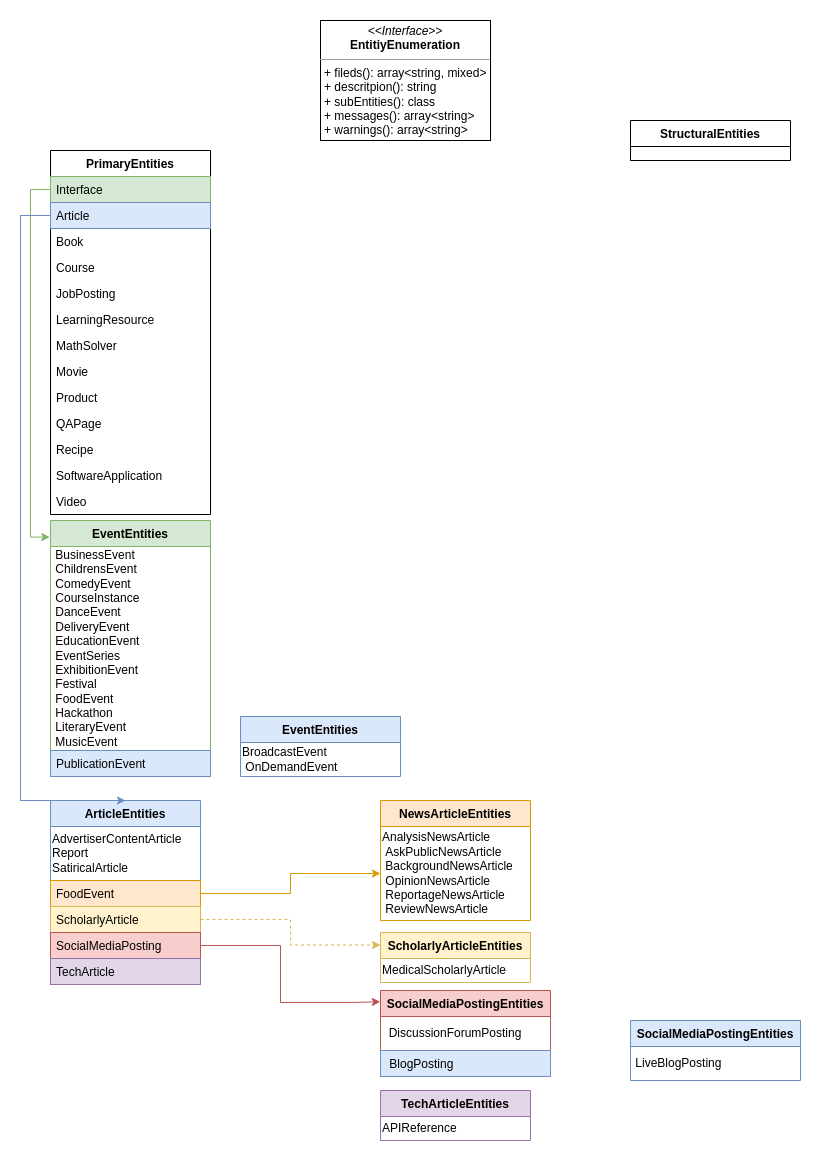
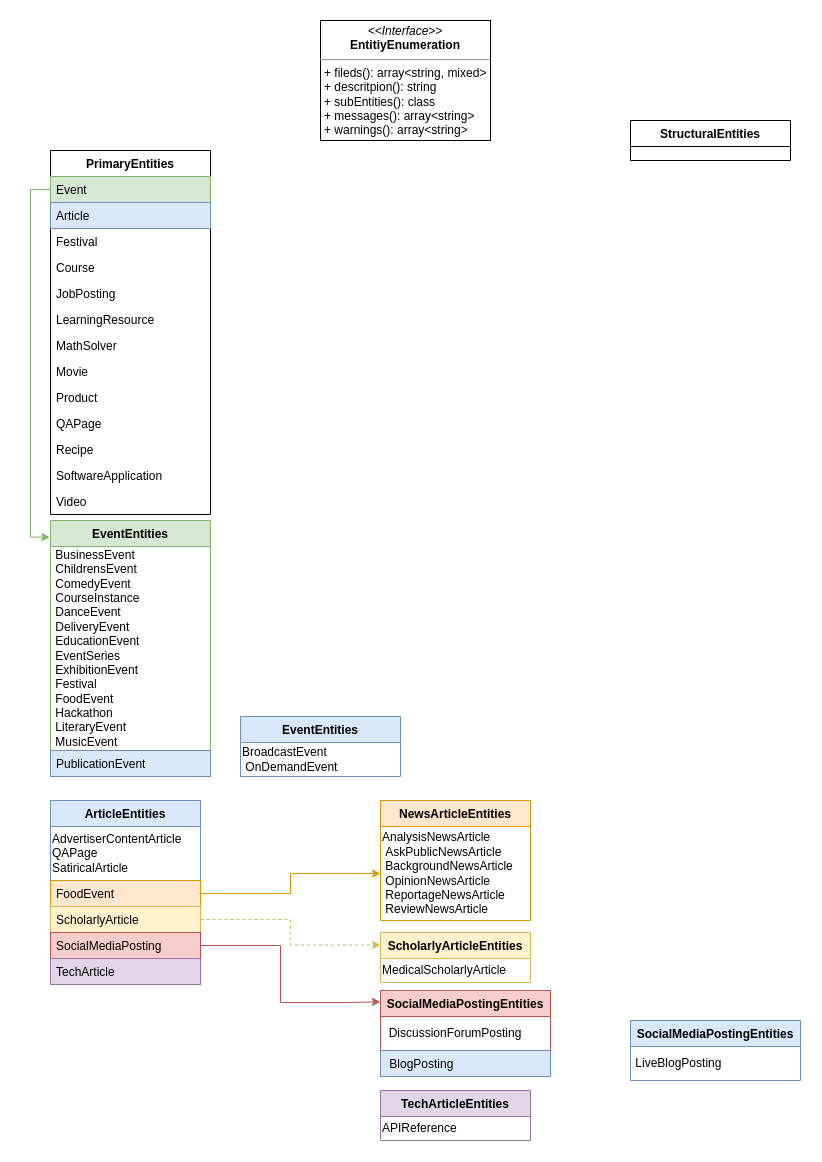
node "Interface": label "Interface" -> "Event"
node "Book": label "Book" -> "Festival"
edge "Article" -> "ArticleEntities": removed
node "AdvertiserContentArticle Report SatiricalArticle": label "AdvertiserContentArticle Report SatiricalArticle" -> "AdvertiserContentArticle QAPage SatiricalArticle"
